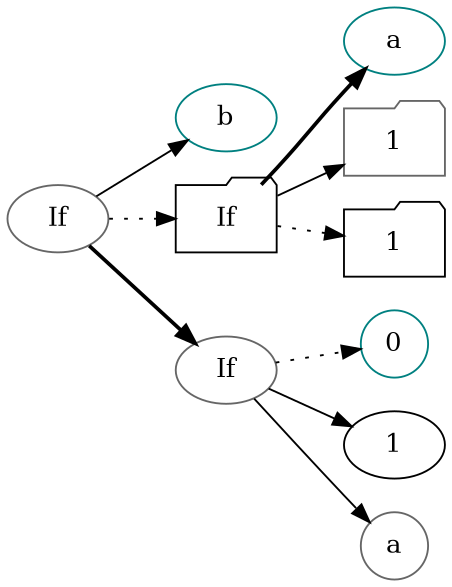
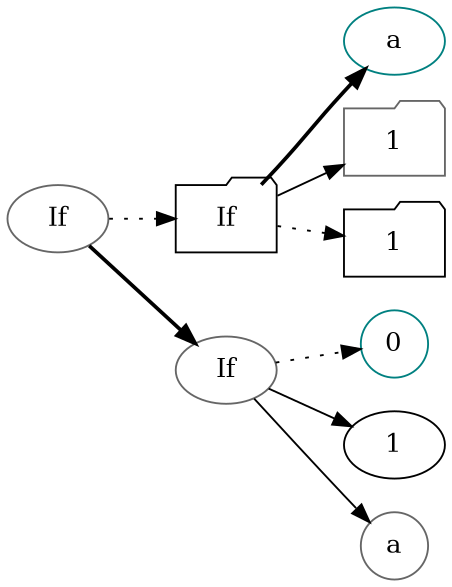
node "b": removed
